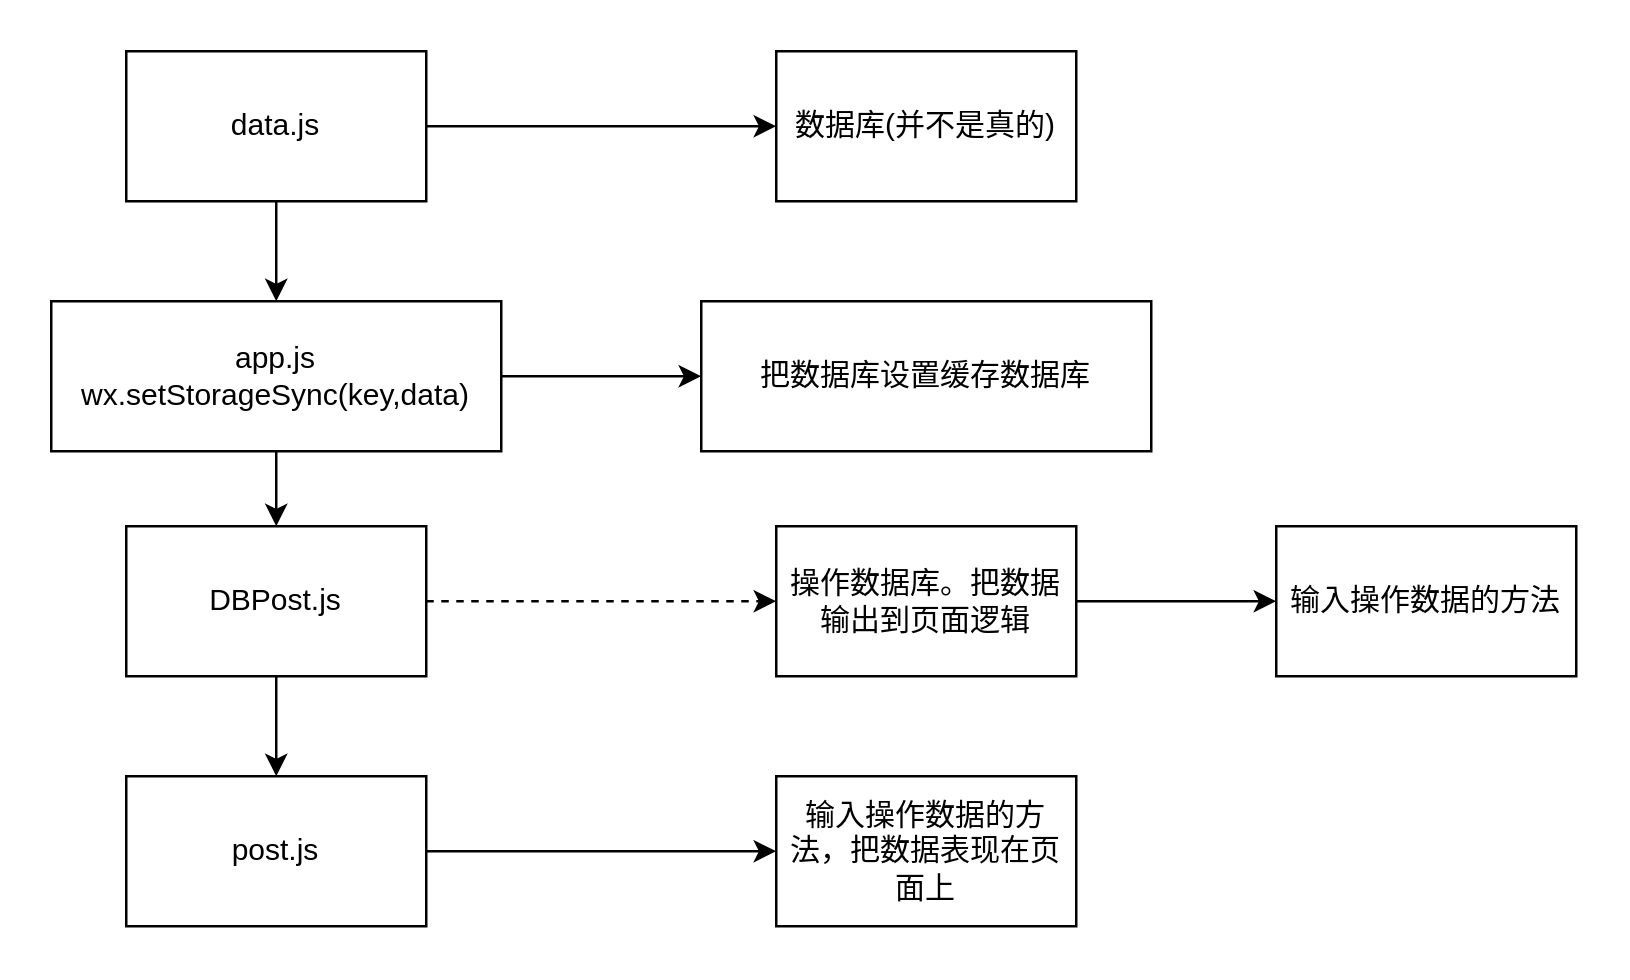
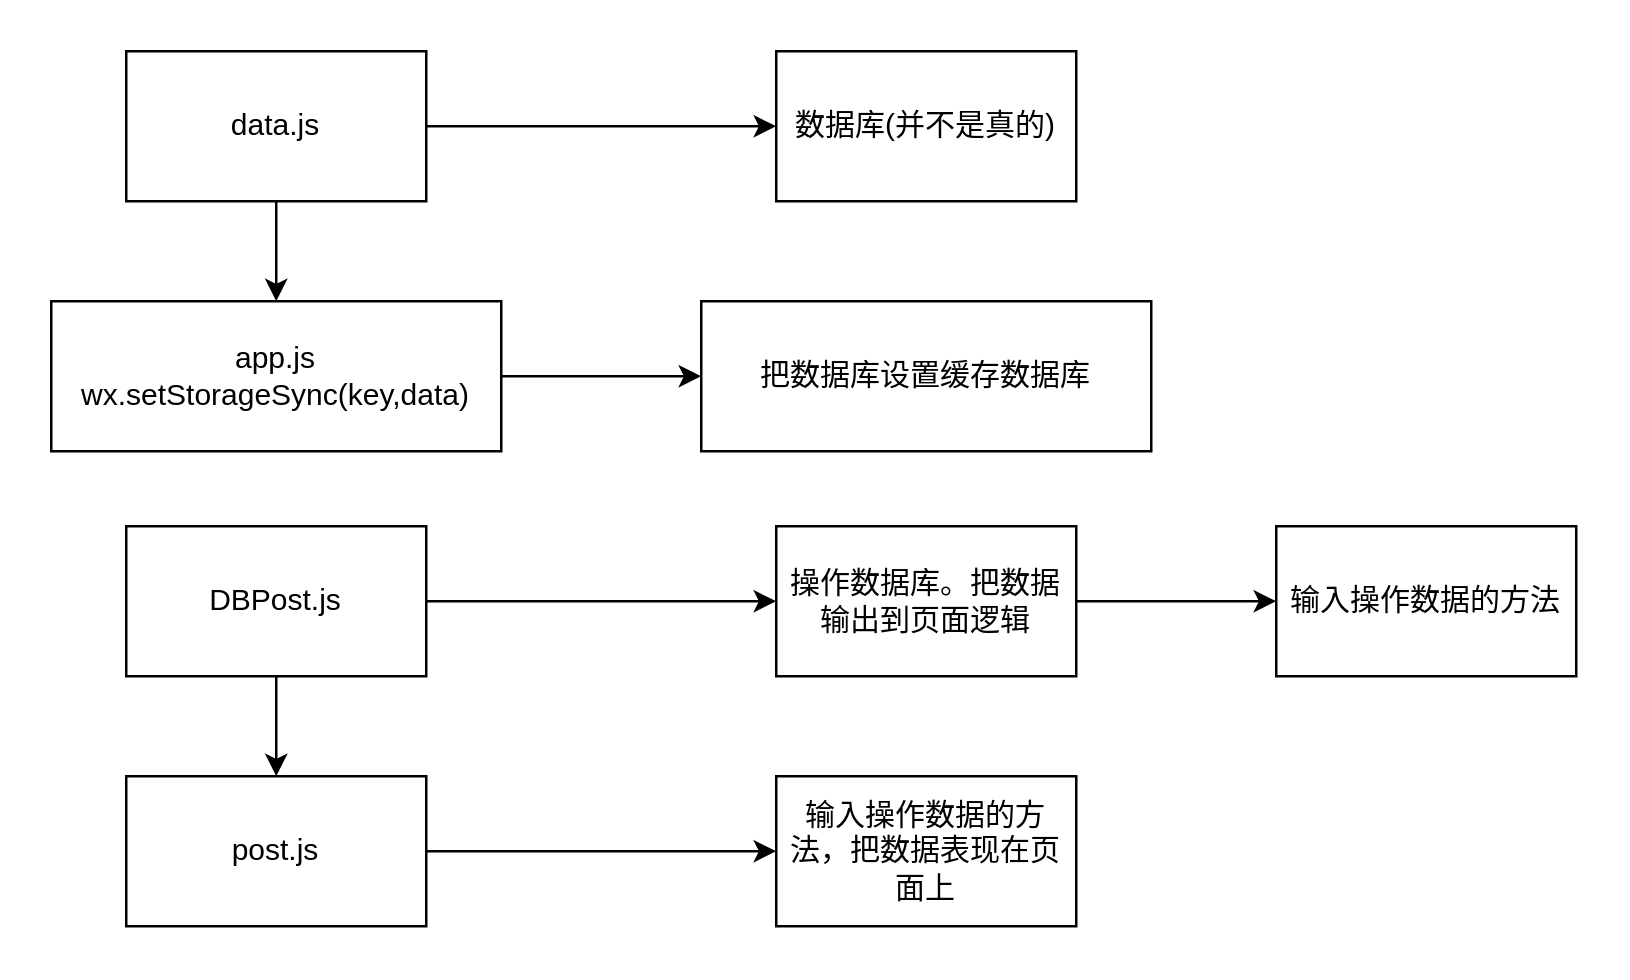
edge "app.js wx.setStorageSync(key,data)" -> "DBPost.js": removed
edge "DBPost.js" -> "操作数据库。把数据输出到页面逻辑": style dashed -> solid
